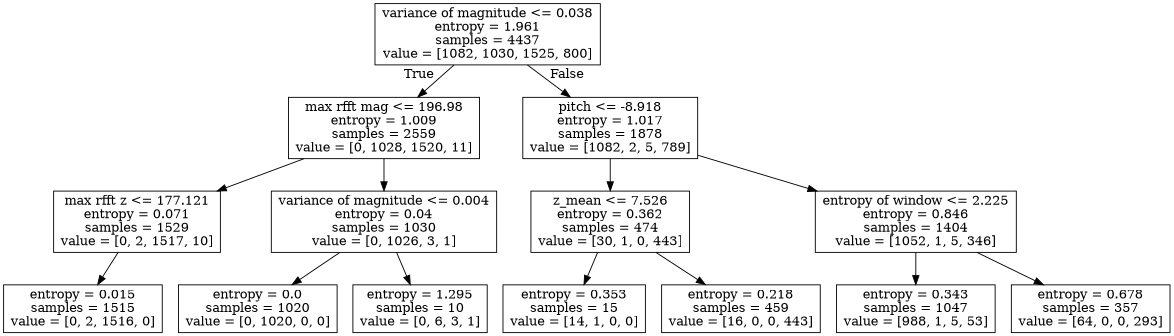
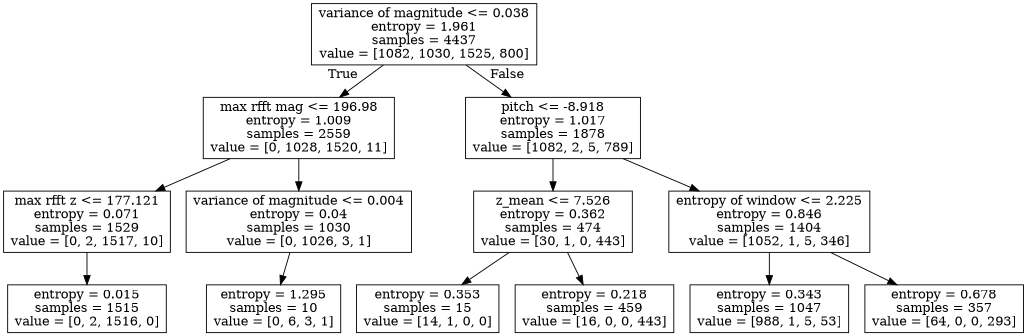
node "entropy = 0.0 samples = 1020 value = [0, 1020, 0, 0]": removed
